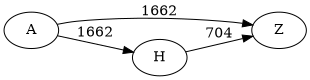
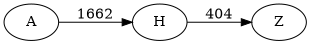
edge "A" -> "Z": removed, label "1662"
edge "H" -> "Z": label "704" -> "404"
